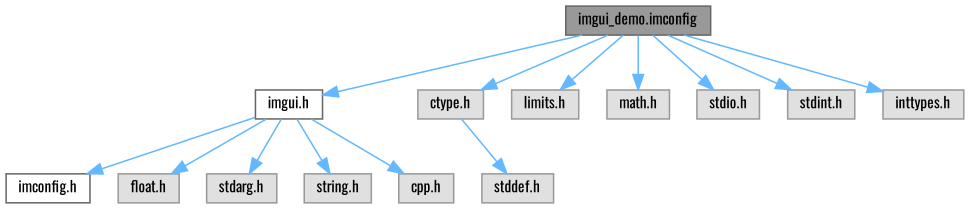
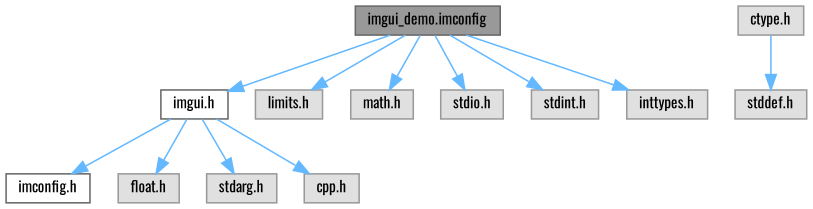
edge "imgui_demo.imconfig" -> "ctype.h": removed
node "string.h": removed
